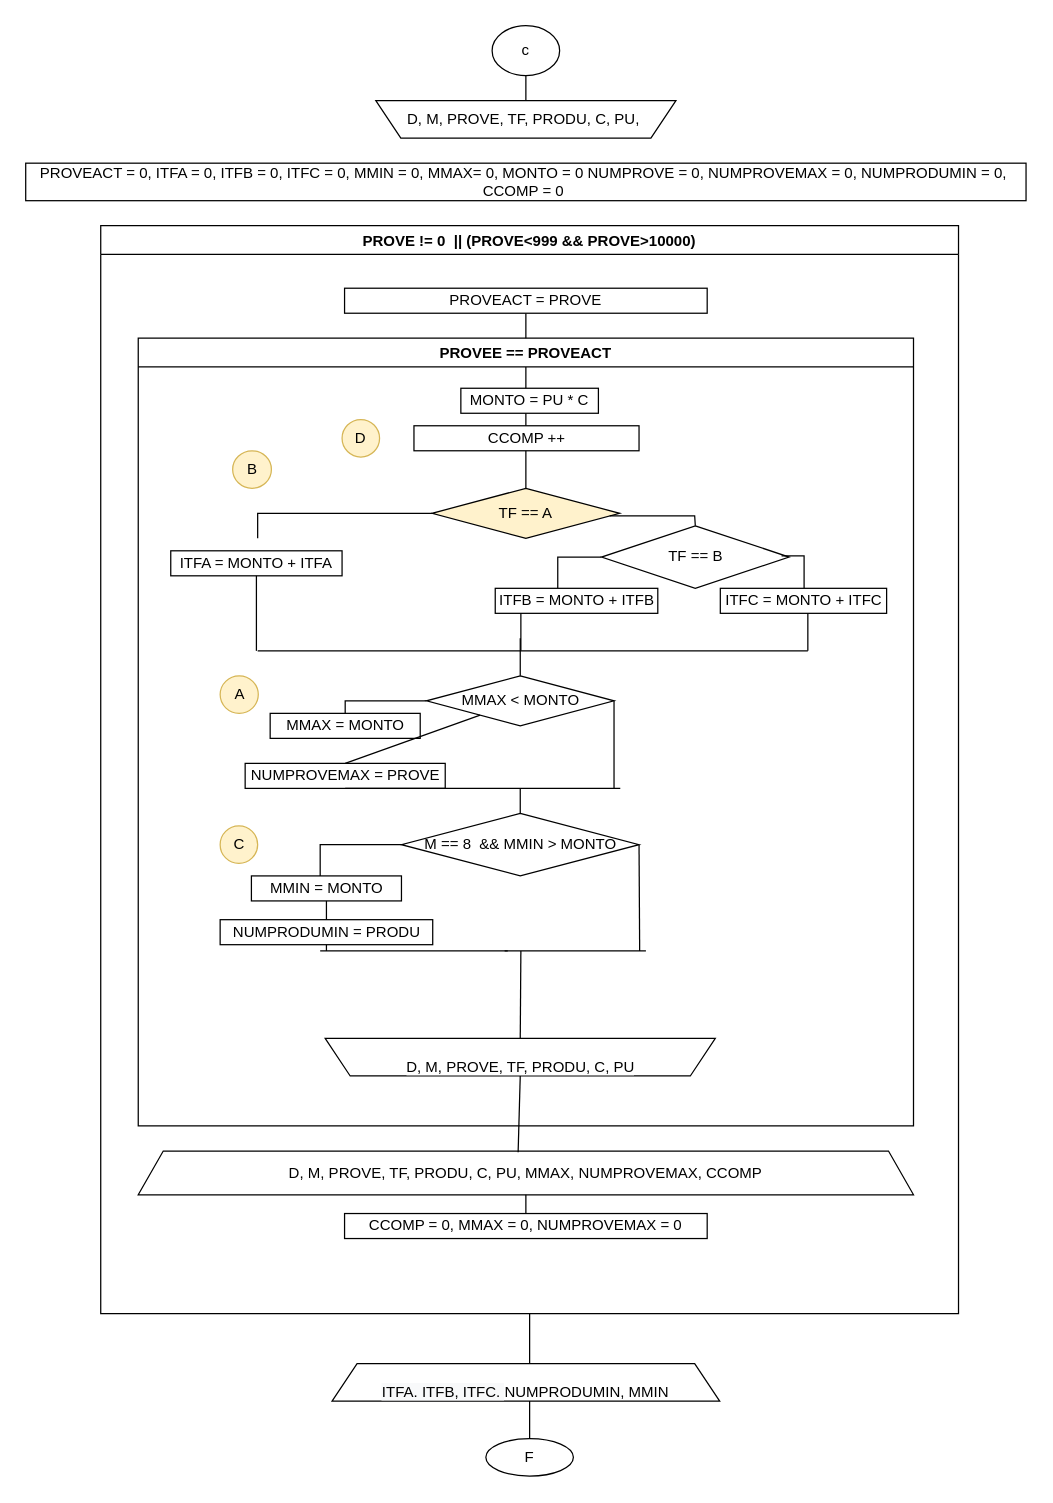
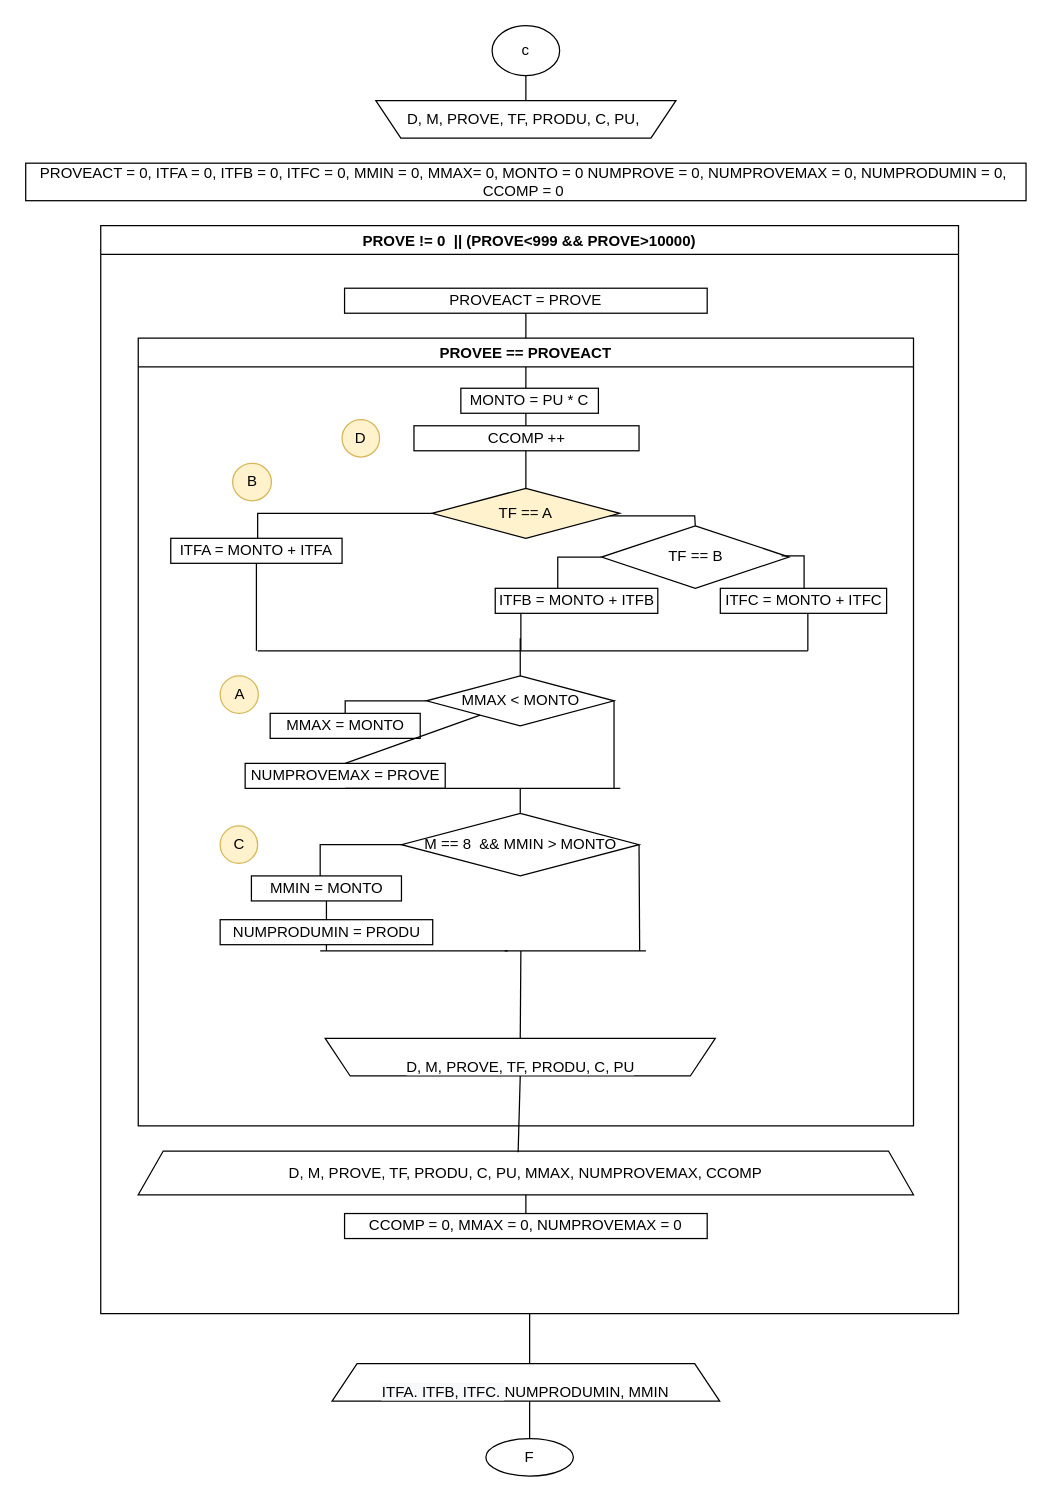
node "B": moved (252, 469) -> (252, 482)
node "ITFA = MONTO + ITFA": moved (256, 563) -> (256, 551)
